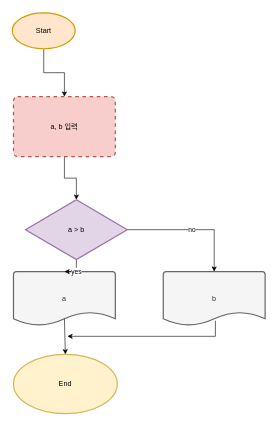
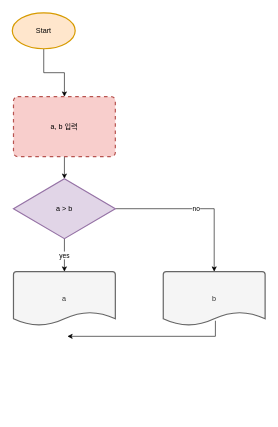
node "a > b": moved (77, 230) -> (65, 209)
edge "a" -> "End": removed
node "End": removed
